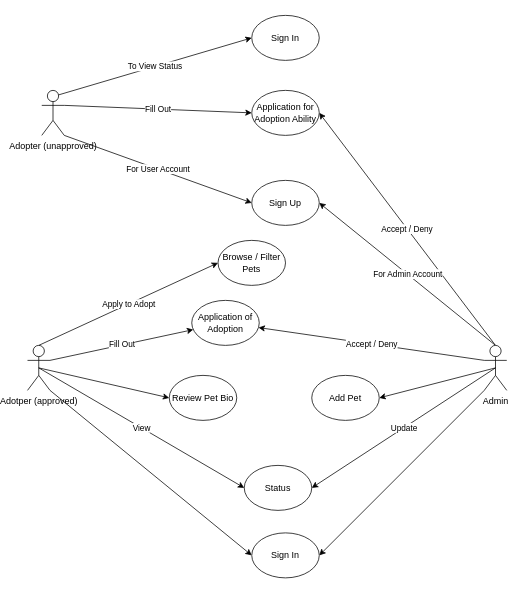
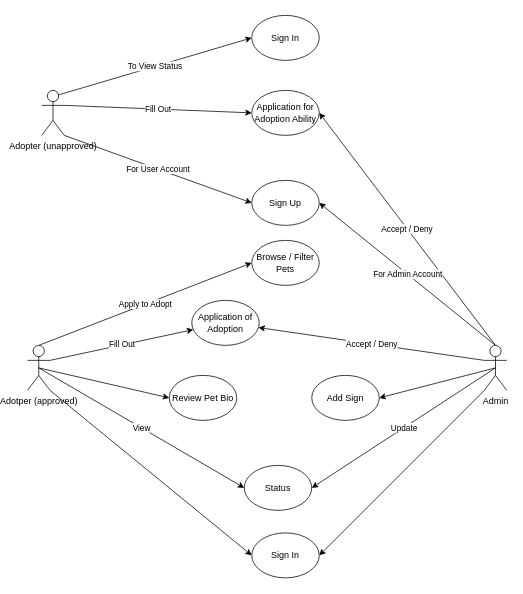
node "Browse / Filter Pets": moved (252, 263) -> (285, 263)
node "Add Pet": label "Add Pet" -> "Add Sign"
